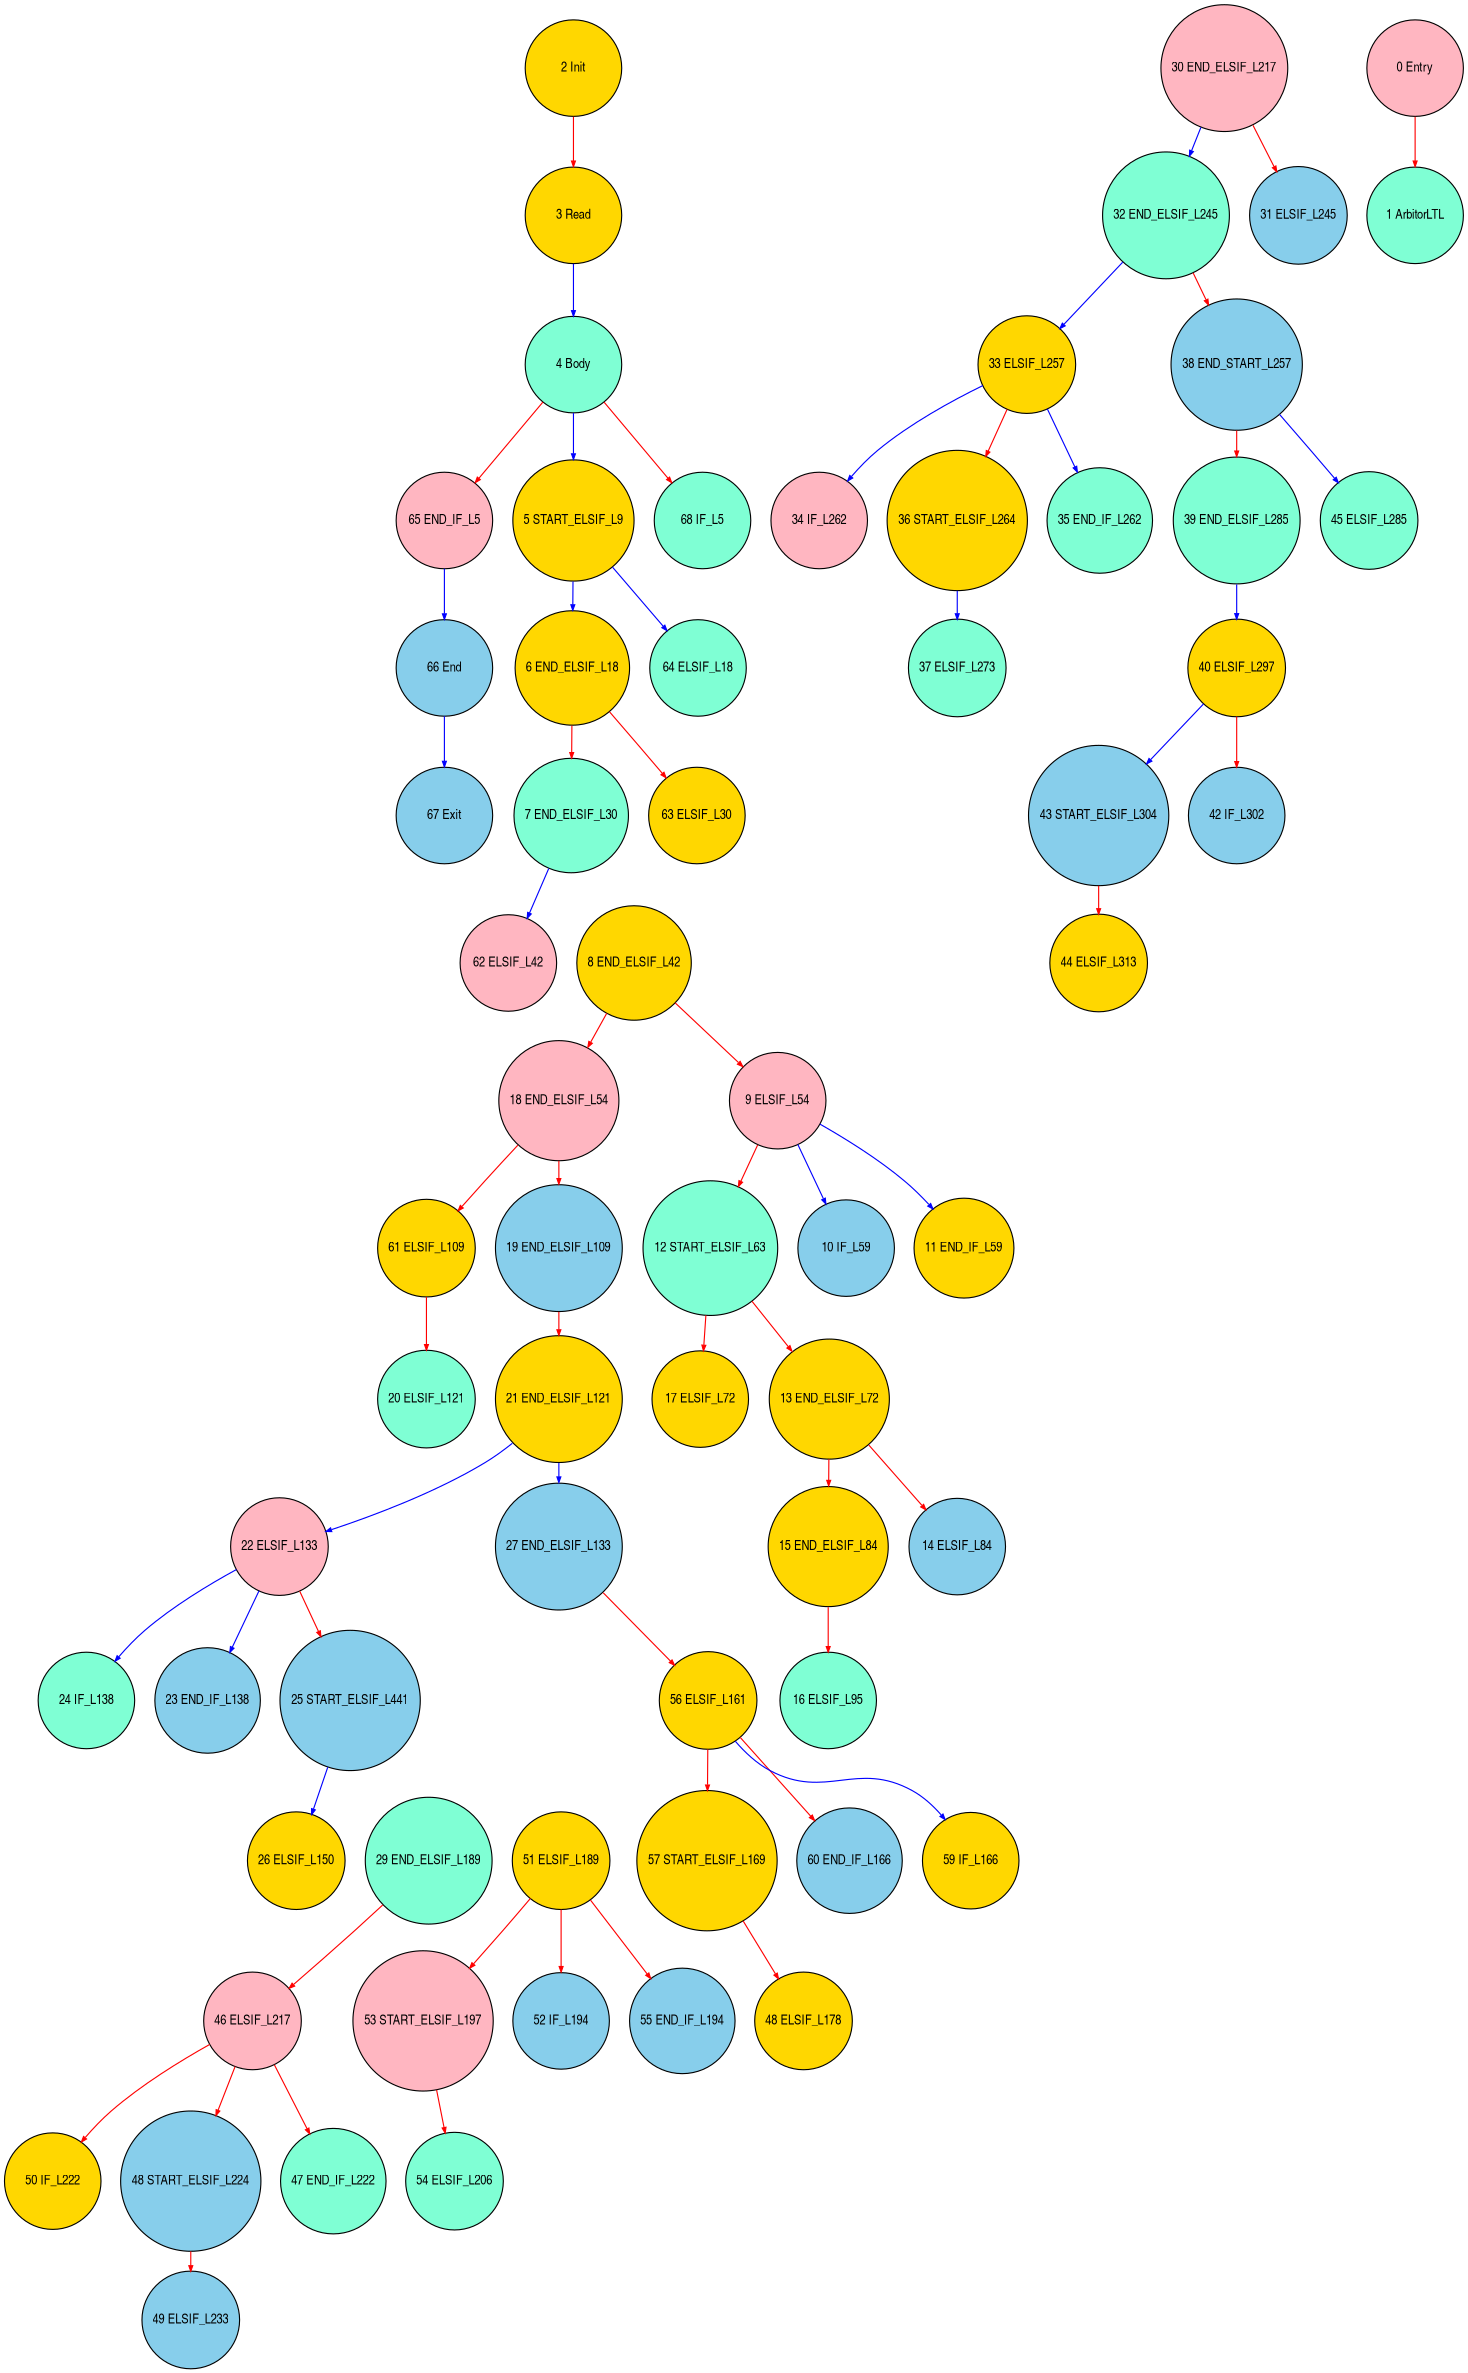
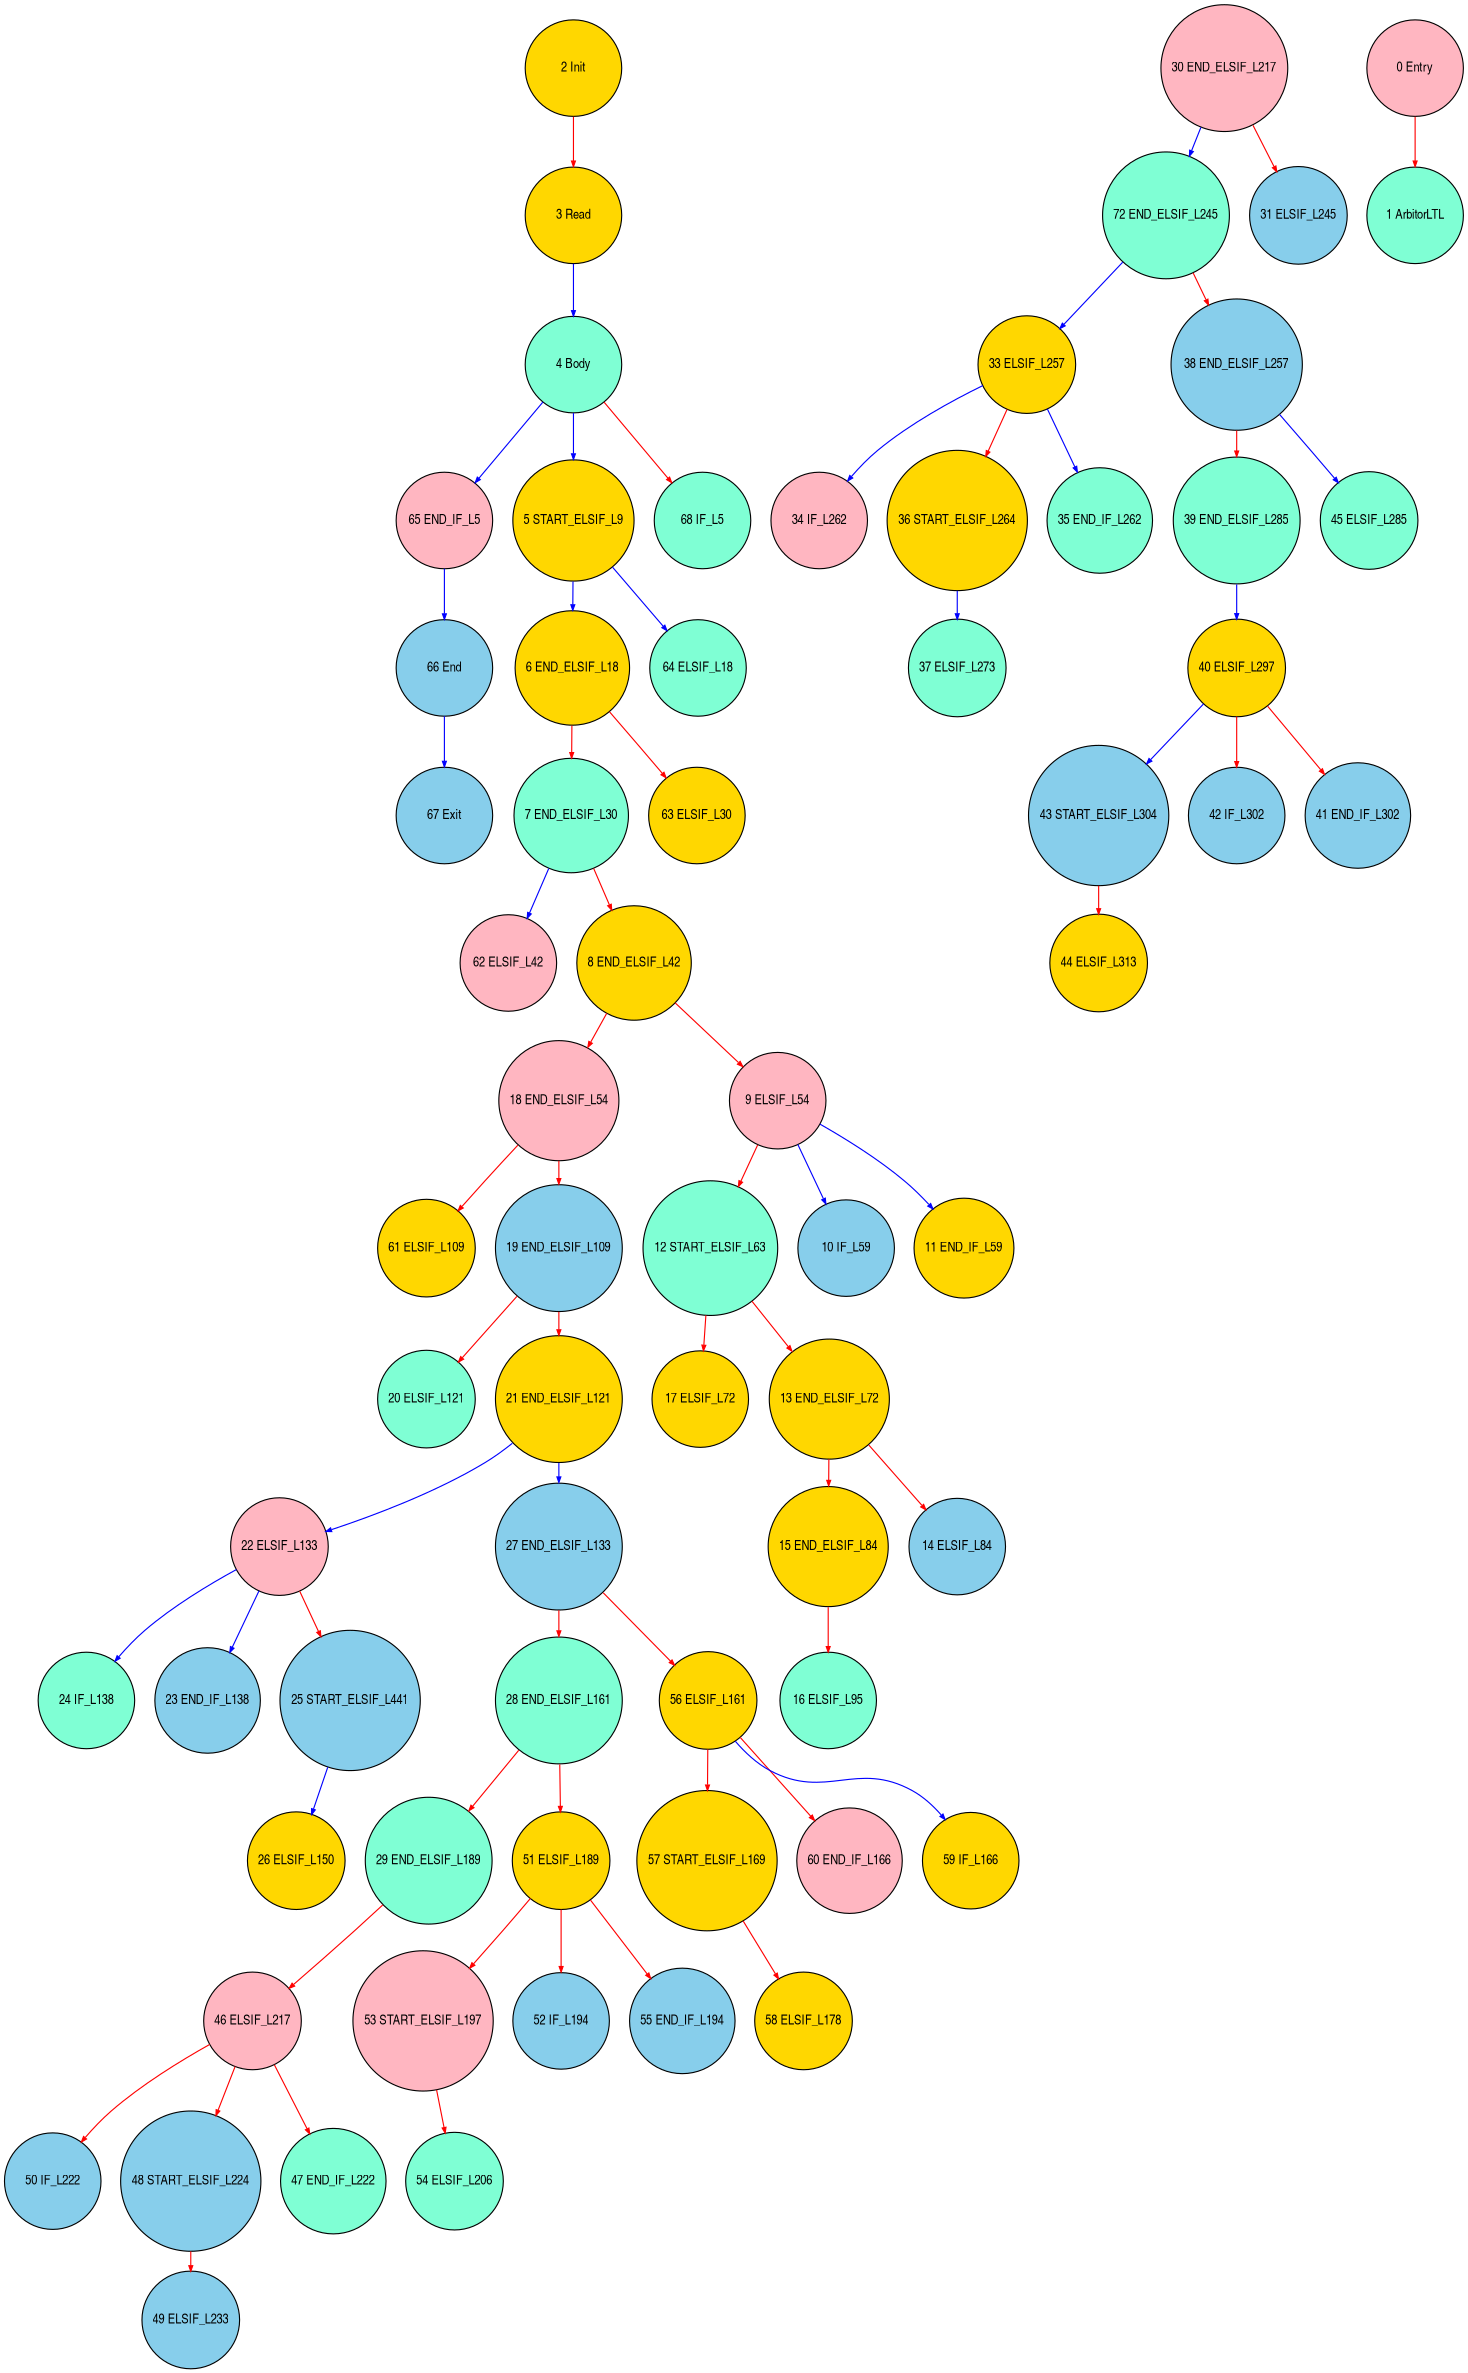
node "32 END_ELSIF_L245": label "32 END_ELSIF_L245" -> "72 END_ELSIF_L245"
node "38 END_START_L257": label "38 END_START_L257" -> "38 END_ELSIF_L257"
edge "4 Body" -> "65 END_IF_L5": color red -> blue
node "41 END_IF_L302": added
edge "7 END_ELSIF_L30" -> "8 END_ELSIF_L42": added
edge "61 ELSIF_L109" -> "20 ELSIF_L121": now "19 END_ELSIF_L109" -> "20 ELSIF_L121"
node "28 END_ELSIF_L161": added
node "60 END_IF_L166": fillcolor skyblue -> lightpink
node "48 ELSIF_L178": label "48 ELSIF_L178" -> "58 ELSIF_L178"
node "50 IF_L222": fillcolor gold -> skyblue
